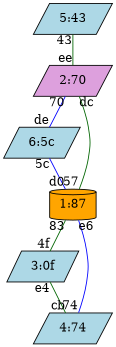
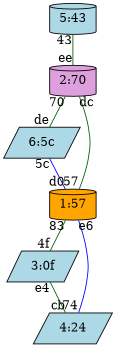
node "5:43": shape parallelogram -> cylinder
node "2:70": shape parallelogram -> cylinder
edge "2:70" -- "6:5c": color blue -> darkgreen
node "1:87": label "1:87" -> "1:57"
node "4:74": label "4:74" -> "4:24"
